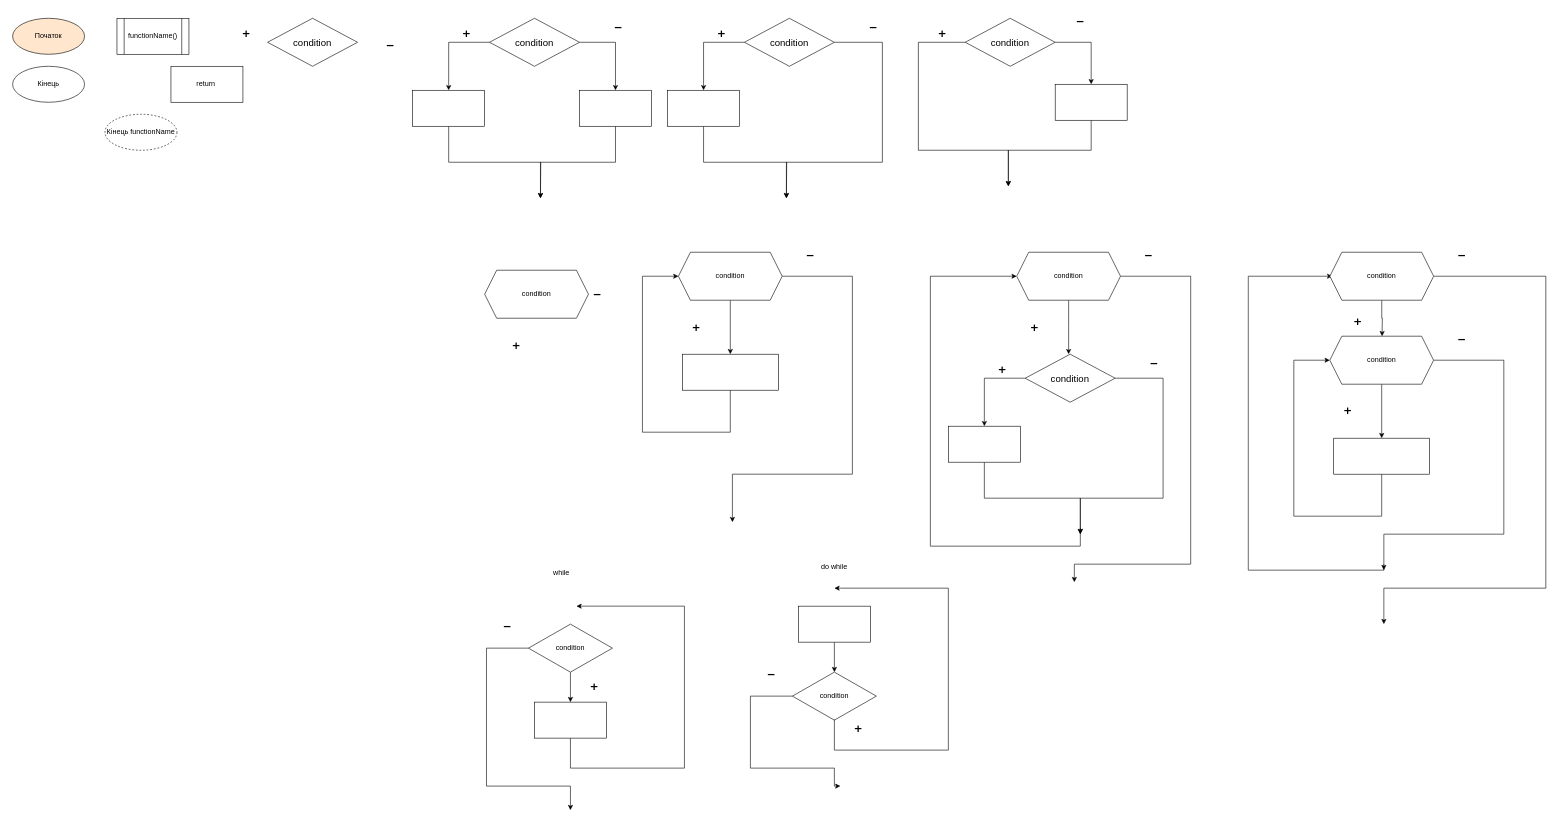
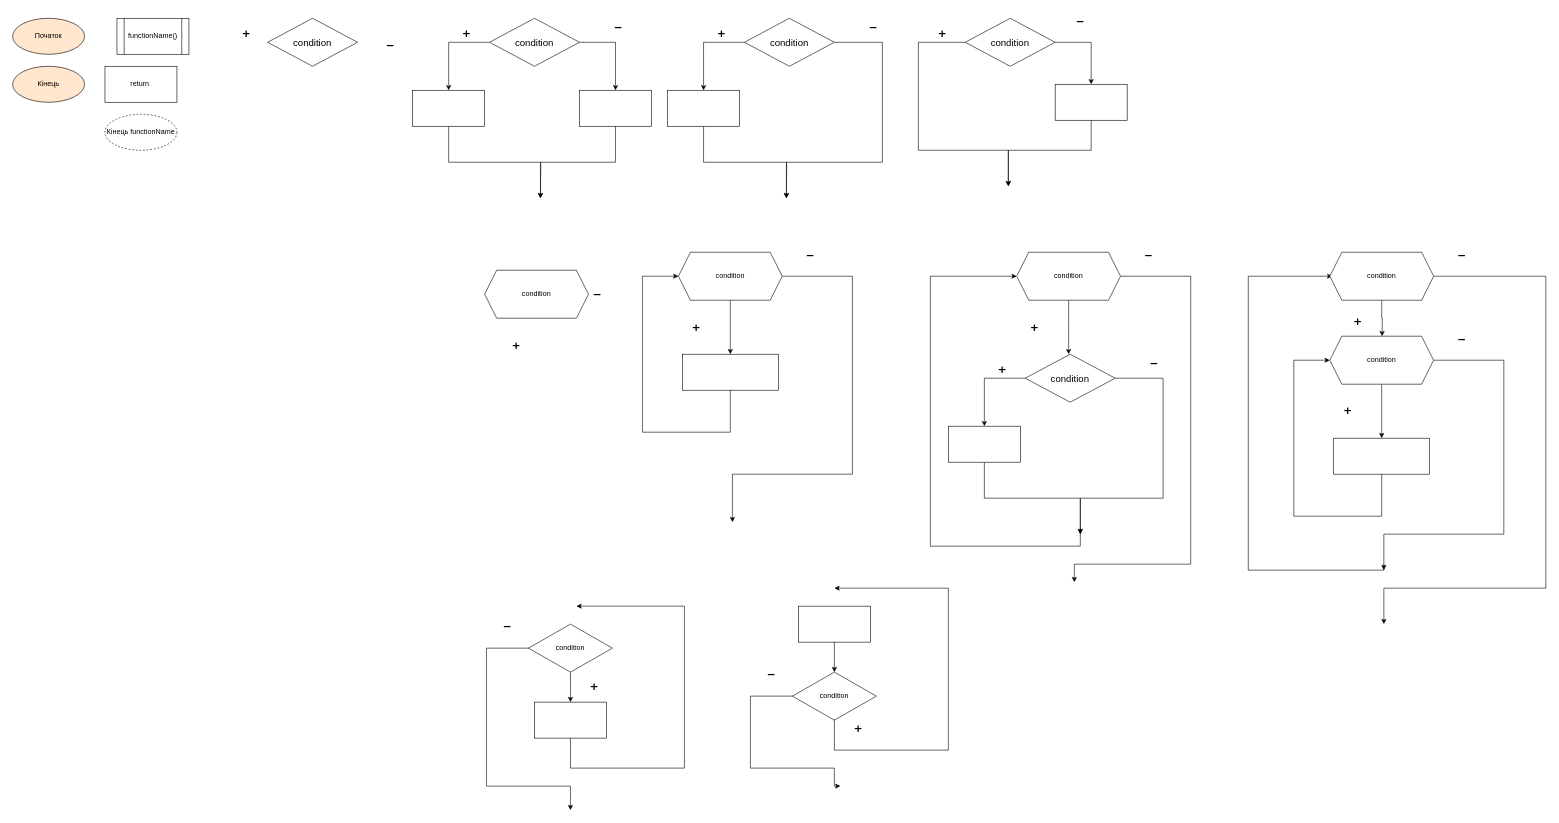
node "Кінець": fillcolor #ffffff -> #ffe6cc
node "return": moved (207, 84) -> (141, 84)
node "do while": removed
node "while": removed
